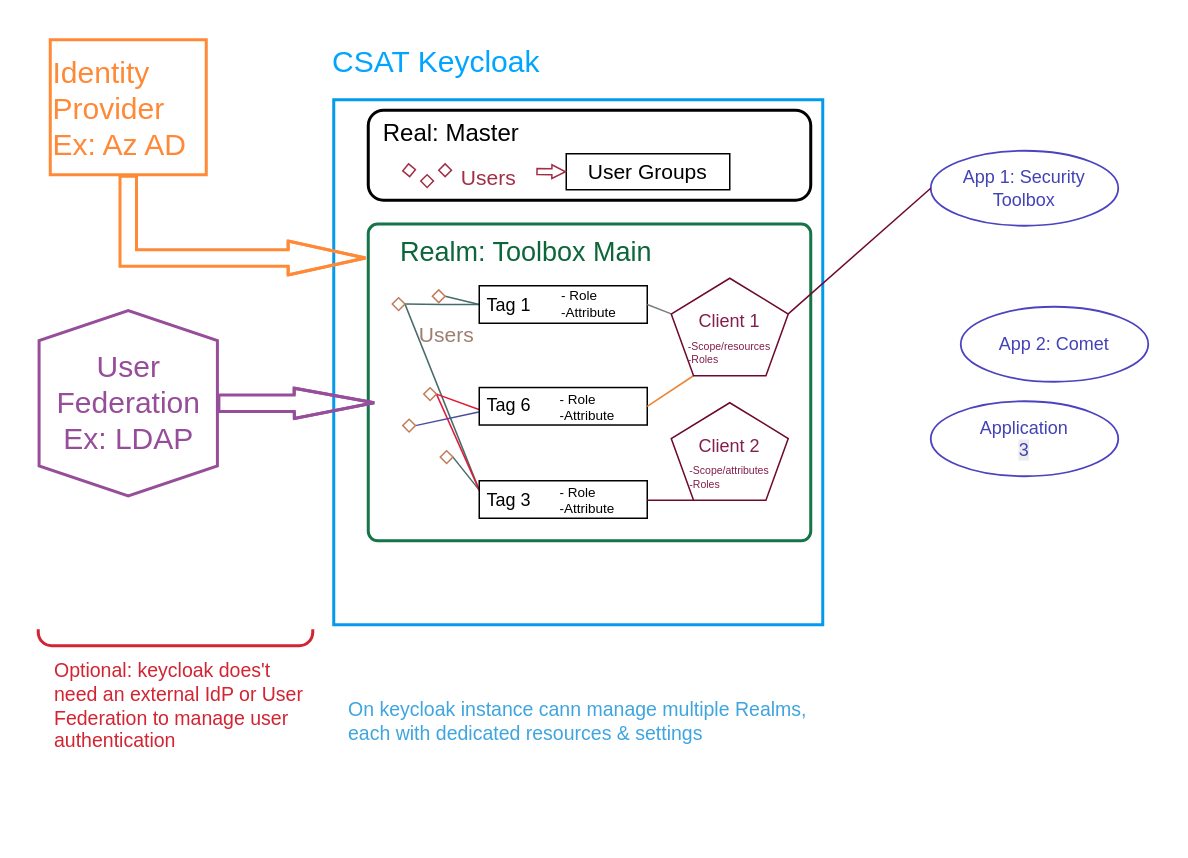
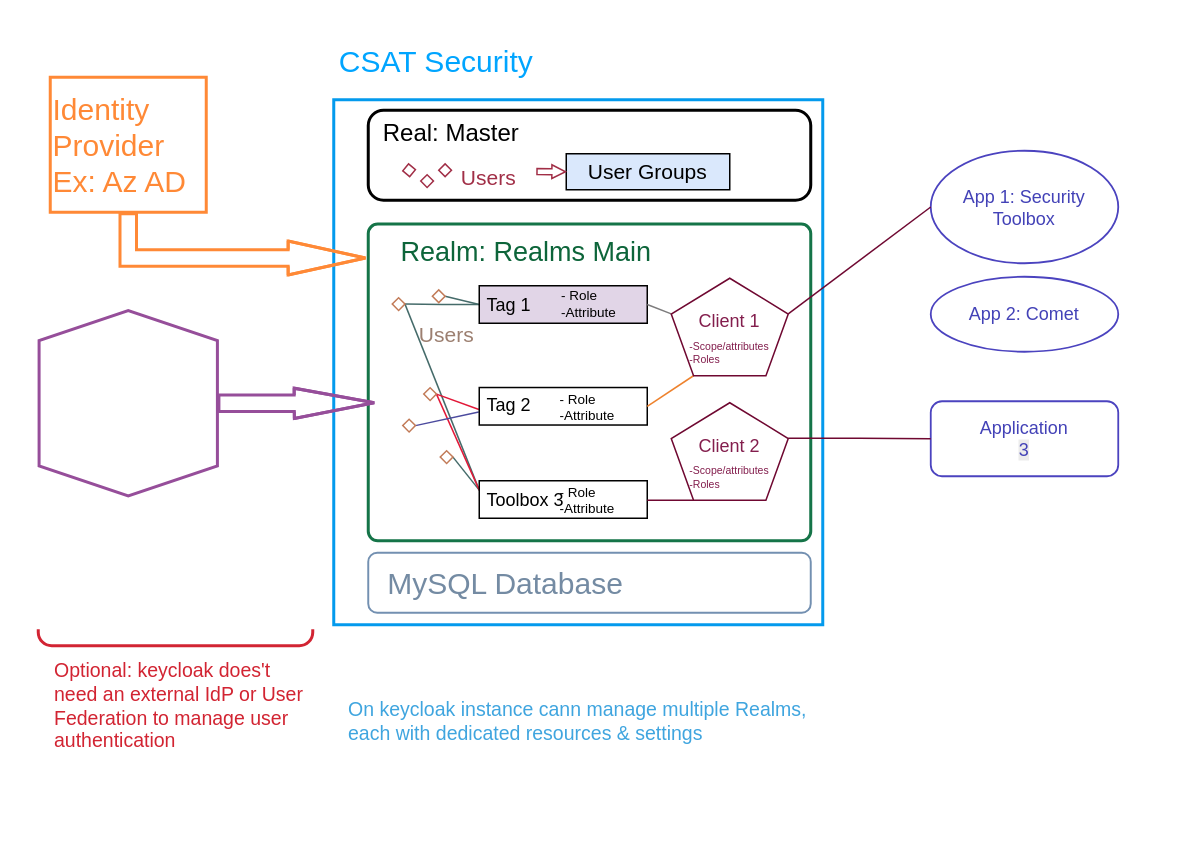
node "CSAT Keycloak": label "CSAT Keycloak" -> "CSAT Security"
node "Identity Provider Ex: Az AD": moved (128, 107) -> (128, 145)
node "User Groups": fillcolor #ffffff -> #dae8fc
node "App 1: Security Toolbox": size 188x75 -> 188x113
node "Realm: Toolbox Main": label "Realm: Toolbox Main" -> "Realm: Realms Main"
node "Tag 1": fillcolor #ffffff -> #e1d5e7
node "Client 1 -Scope/resources -Roles": label "Client 1 -Scope/resources -Roles" -> "Client 1 -Scope/attributes -Roles"
node "App 2: Comet": moved (1055, 344) -> (1025, 314)
node "UserFederationEx: LDAP": removed
node "Tag 6": label "Tag 6" -> "Tag 2"
edge "Application 3" -- "Client 2 -Scope/attributes -Roles": added
node "Application 3": shape ellipse -> rounded rectangle
node "Tag 3": label "Tag 3" -> "Toolbox 3"
node "MySQL Database": added
